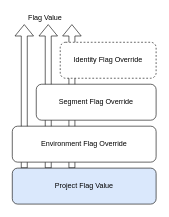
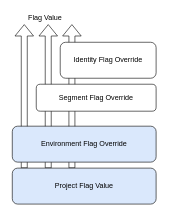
node "Identity Flag Override": style dashed -> solid
node "Segment Flag Override": size 120x36 -> 120x27
node "Environment Flag Override": fillcolor #ffffff -> #dae8fc
